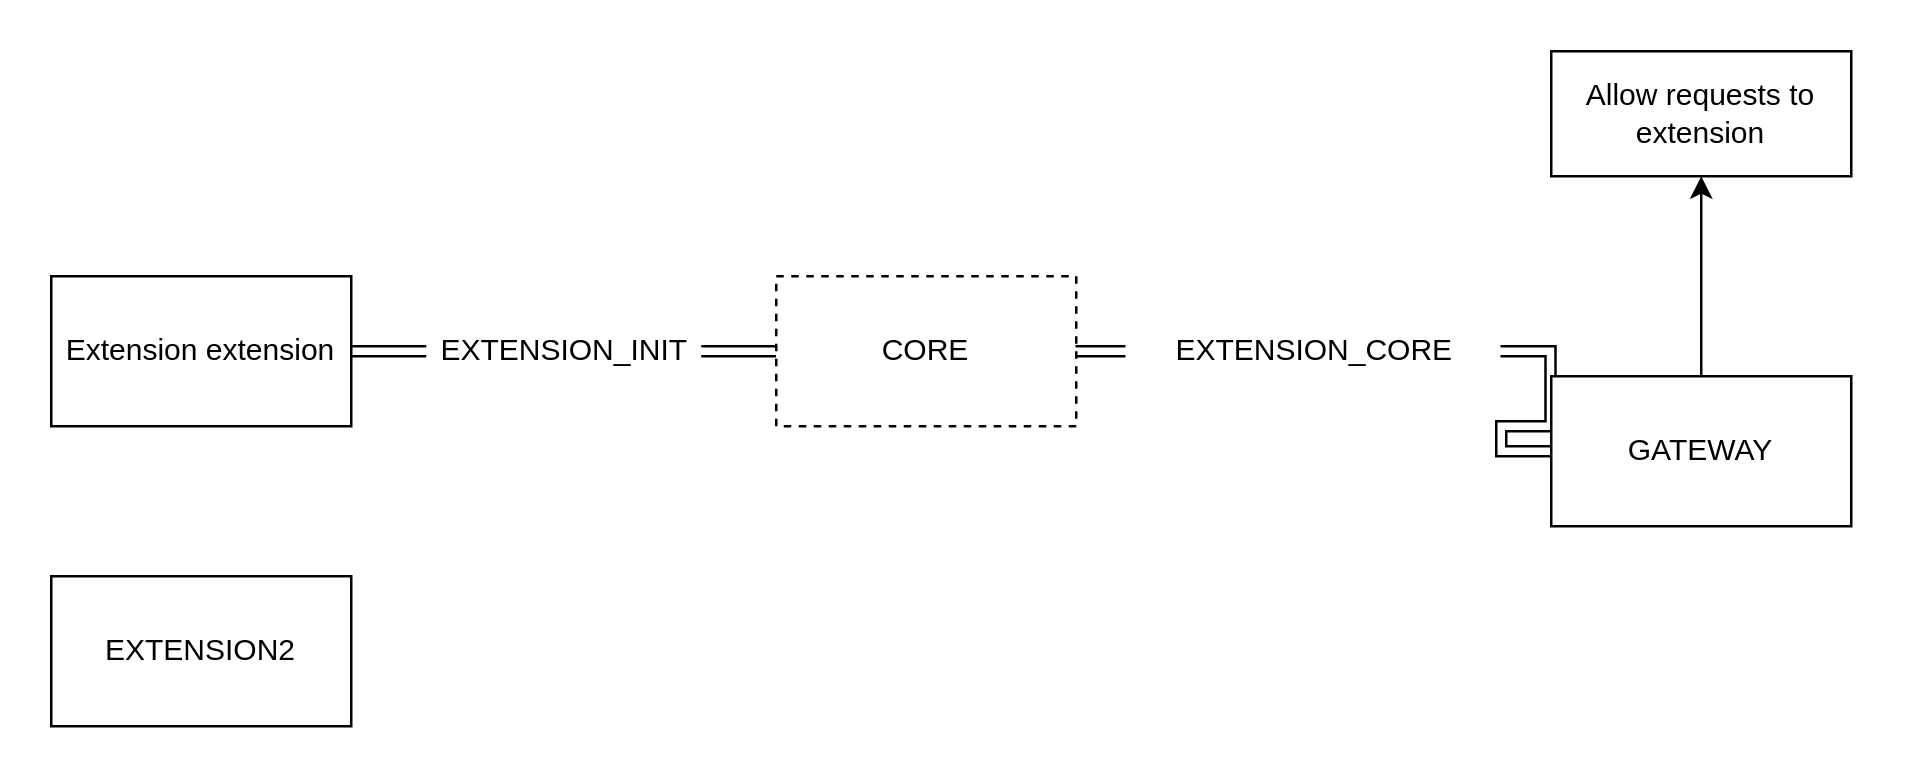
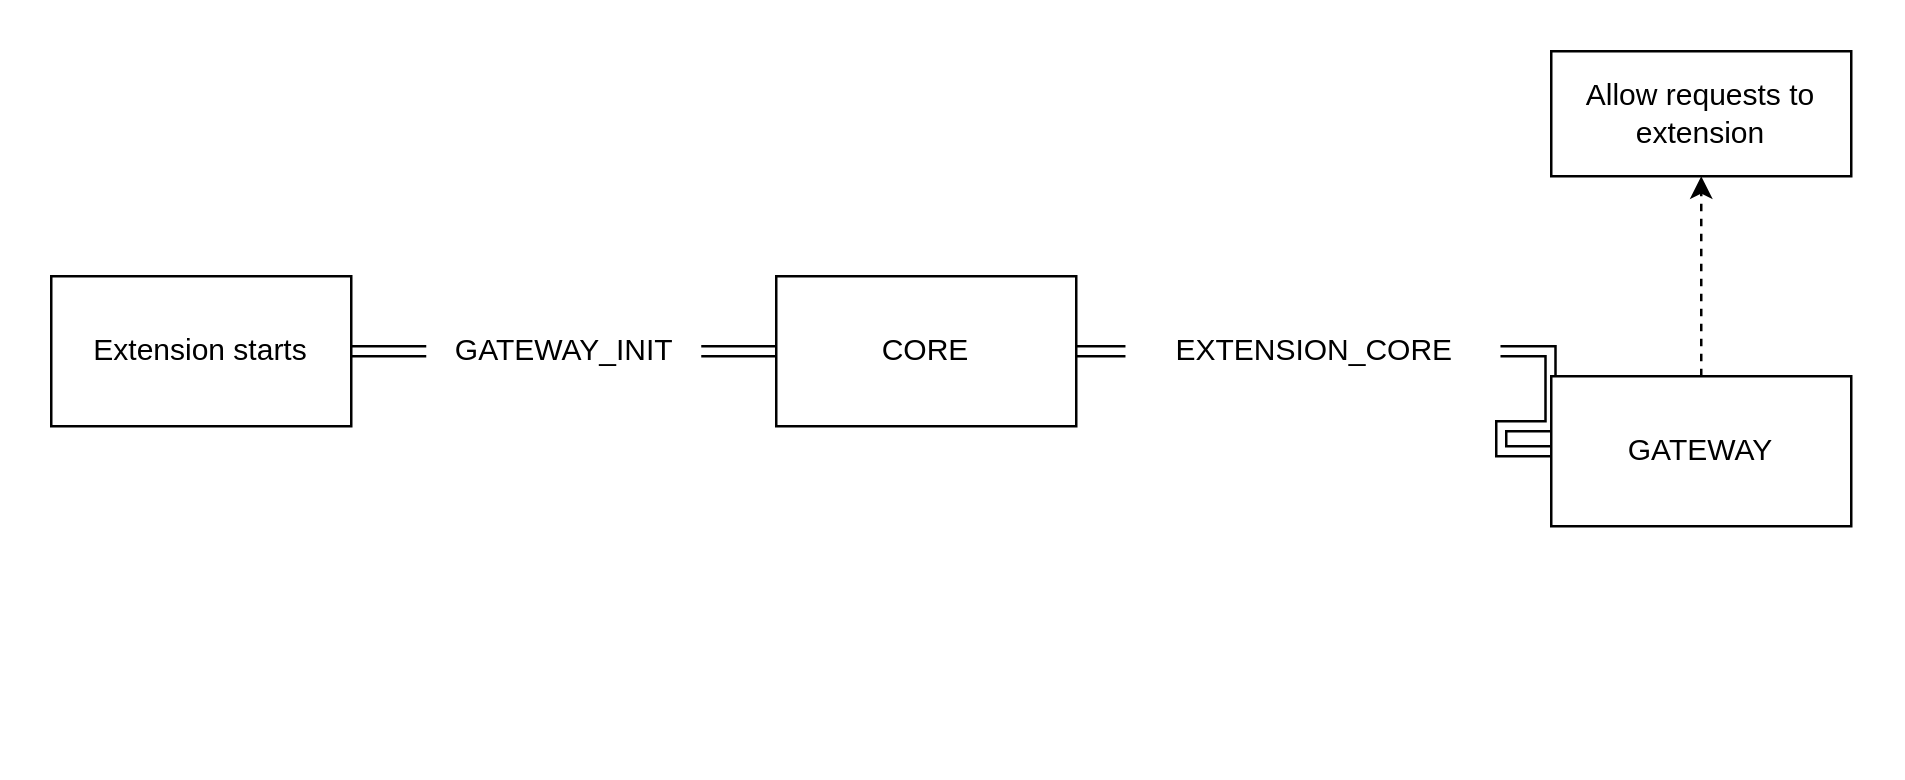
edge "GATEWAY" -> "Allow requests to extension": style solid -> dashed
node "Extension extension": label "Extension extension" -> "Extension starts"
node "EXTENSION_INIT": label "EXTENSION_INIT" -> "GATEWAY_INIT"
node "CORE": style dashed -> solid
node "EXTENSION2": removed
